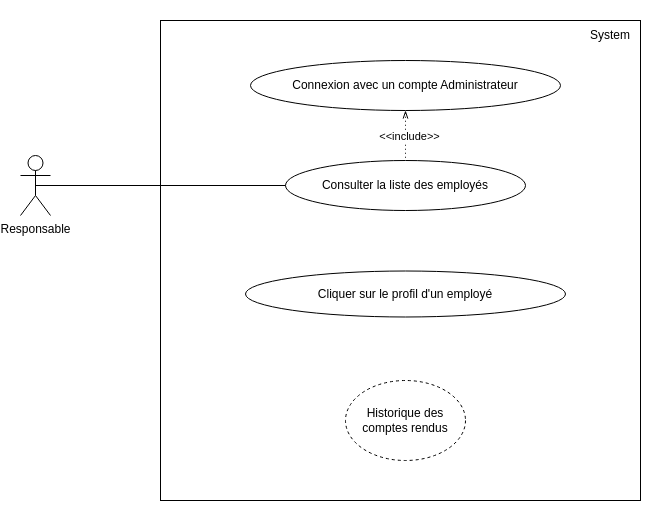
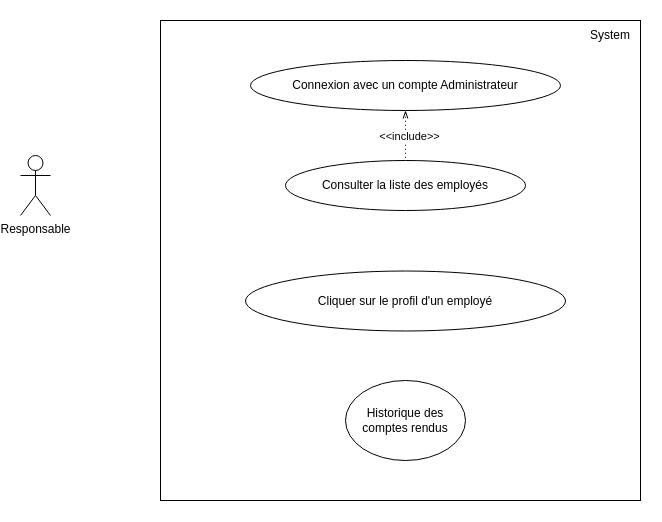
edge "Responsable" -- "Consulter la liste des employés": removed
node "Cliquer sur le profil d'un employé": size 320x46 -> 320x60
node "Historique des comptes rendus": style dashed -> solid
